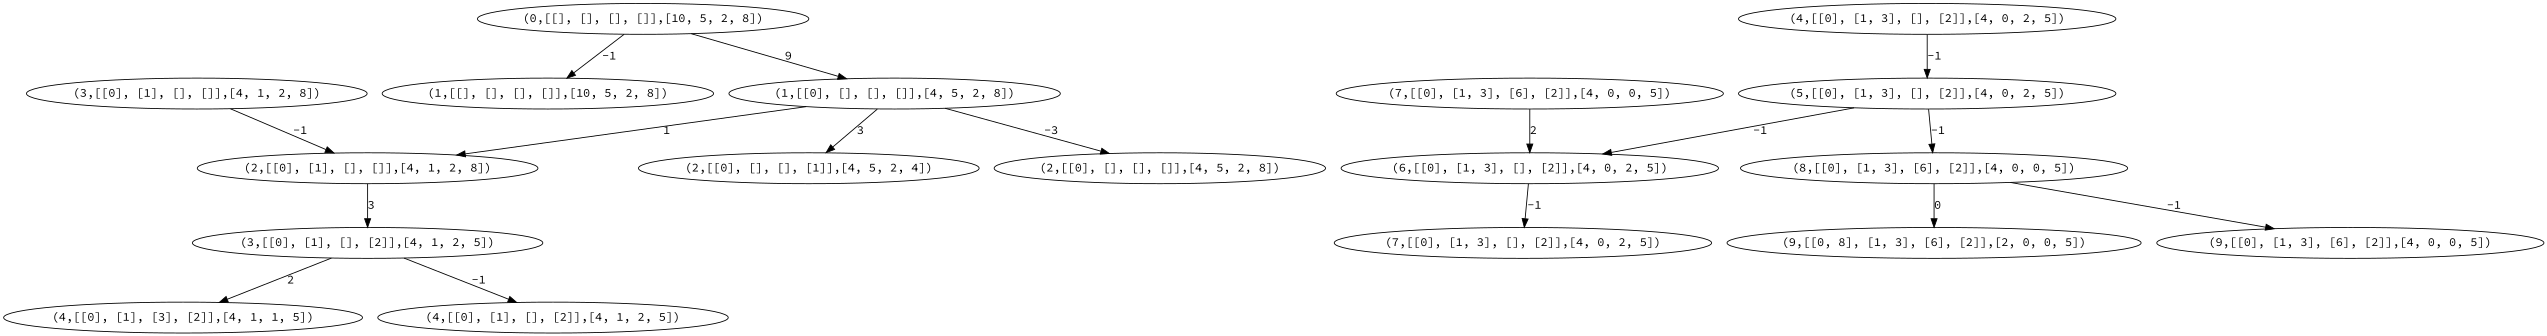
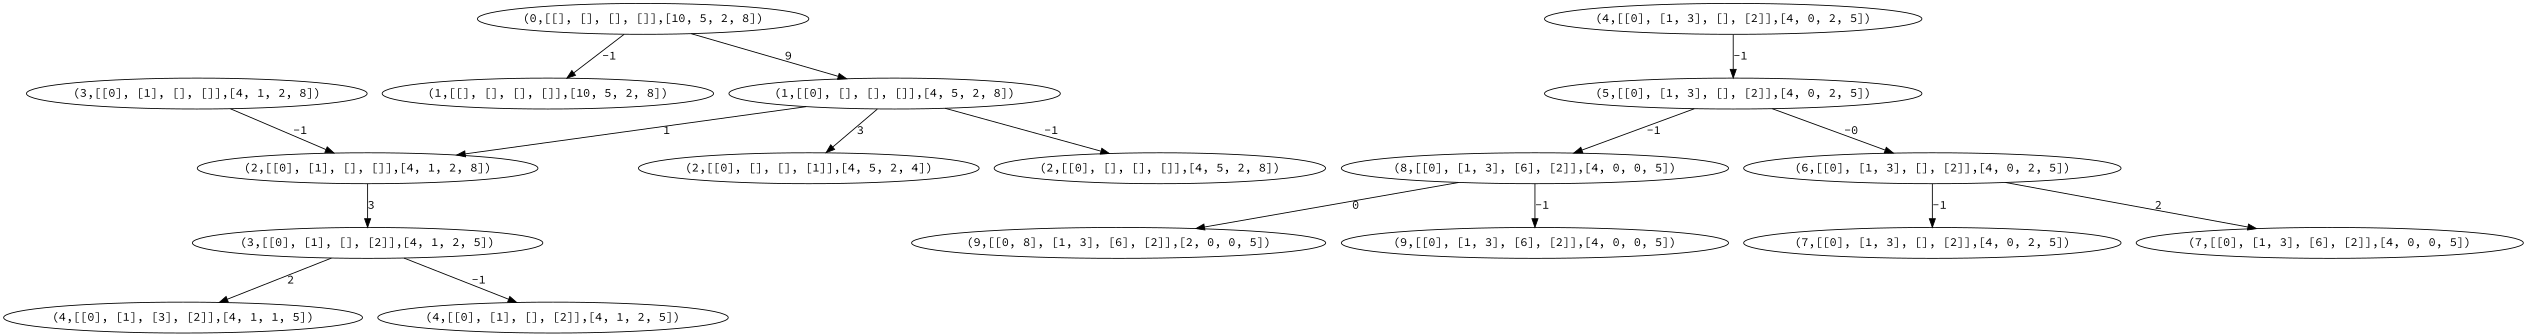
edge "(7,[[0], [1, 3], [6], [2]],[4, 0, 0, 5])" -> "(6,[[0], [1, 3], [], [2]],[4, 0, 2, 5])": reversed
edge "(1,[[0], [], [], []],[4, 5, 2, 8])" -> "(2,[[0], [], [], []],[4, 5, 2, 8])": label "-3" -> "-1"
edge "(5,[[0], [1, 3], [], [2]],[4, 0, 2, 5])" -> "(6,[[0], [1, 3], [], [2]],[4, 0, 2, 5])": label "-1" -> "-0"
